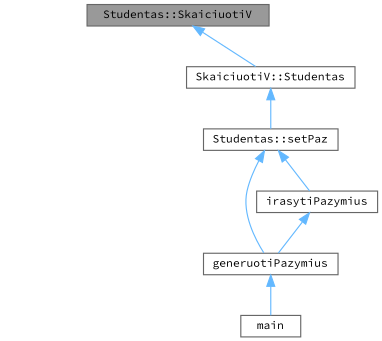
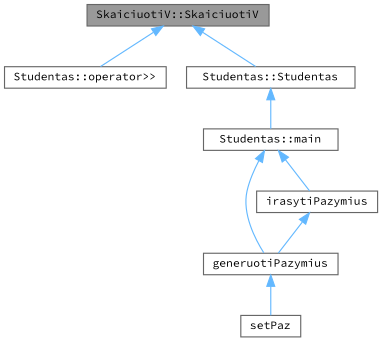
node "Studentas::SkaiciuotiV": label "Studentas::SkaiciuotiV" -> "SkaiciuotiV::SkaiciuotiV"
node "Studentas::operator>>": added
node "SkaiciuotiV::Studentas": label "SkaiciuotiV::Studentas" -> "Studentas::Studentas"
node "Studentas::setPaz": label "Studentas::setPaz" -> "Studentas::main"
node "main": label "main" -> "setPaz"
